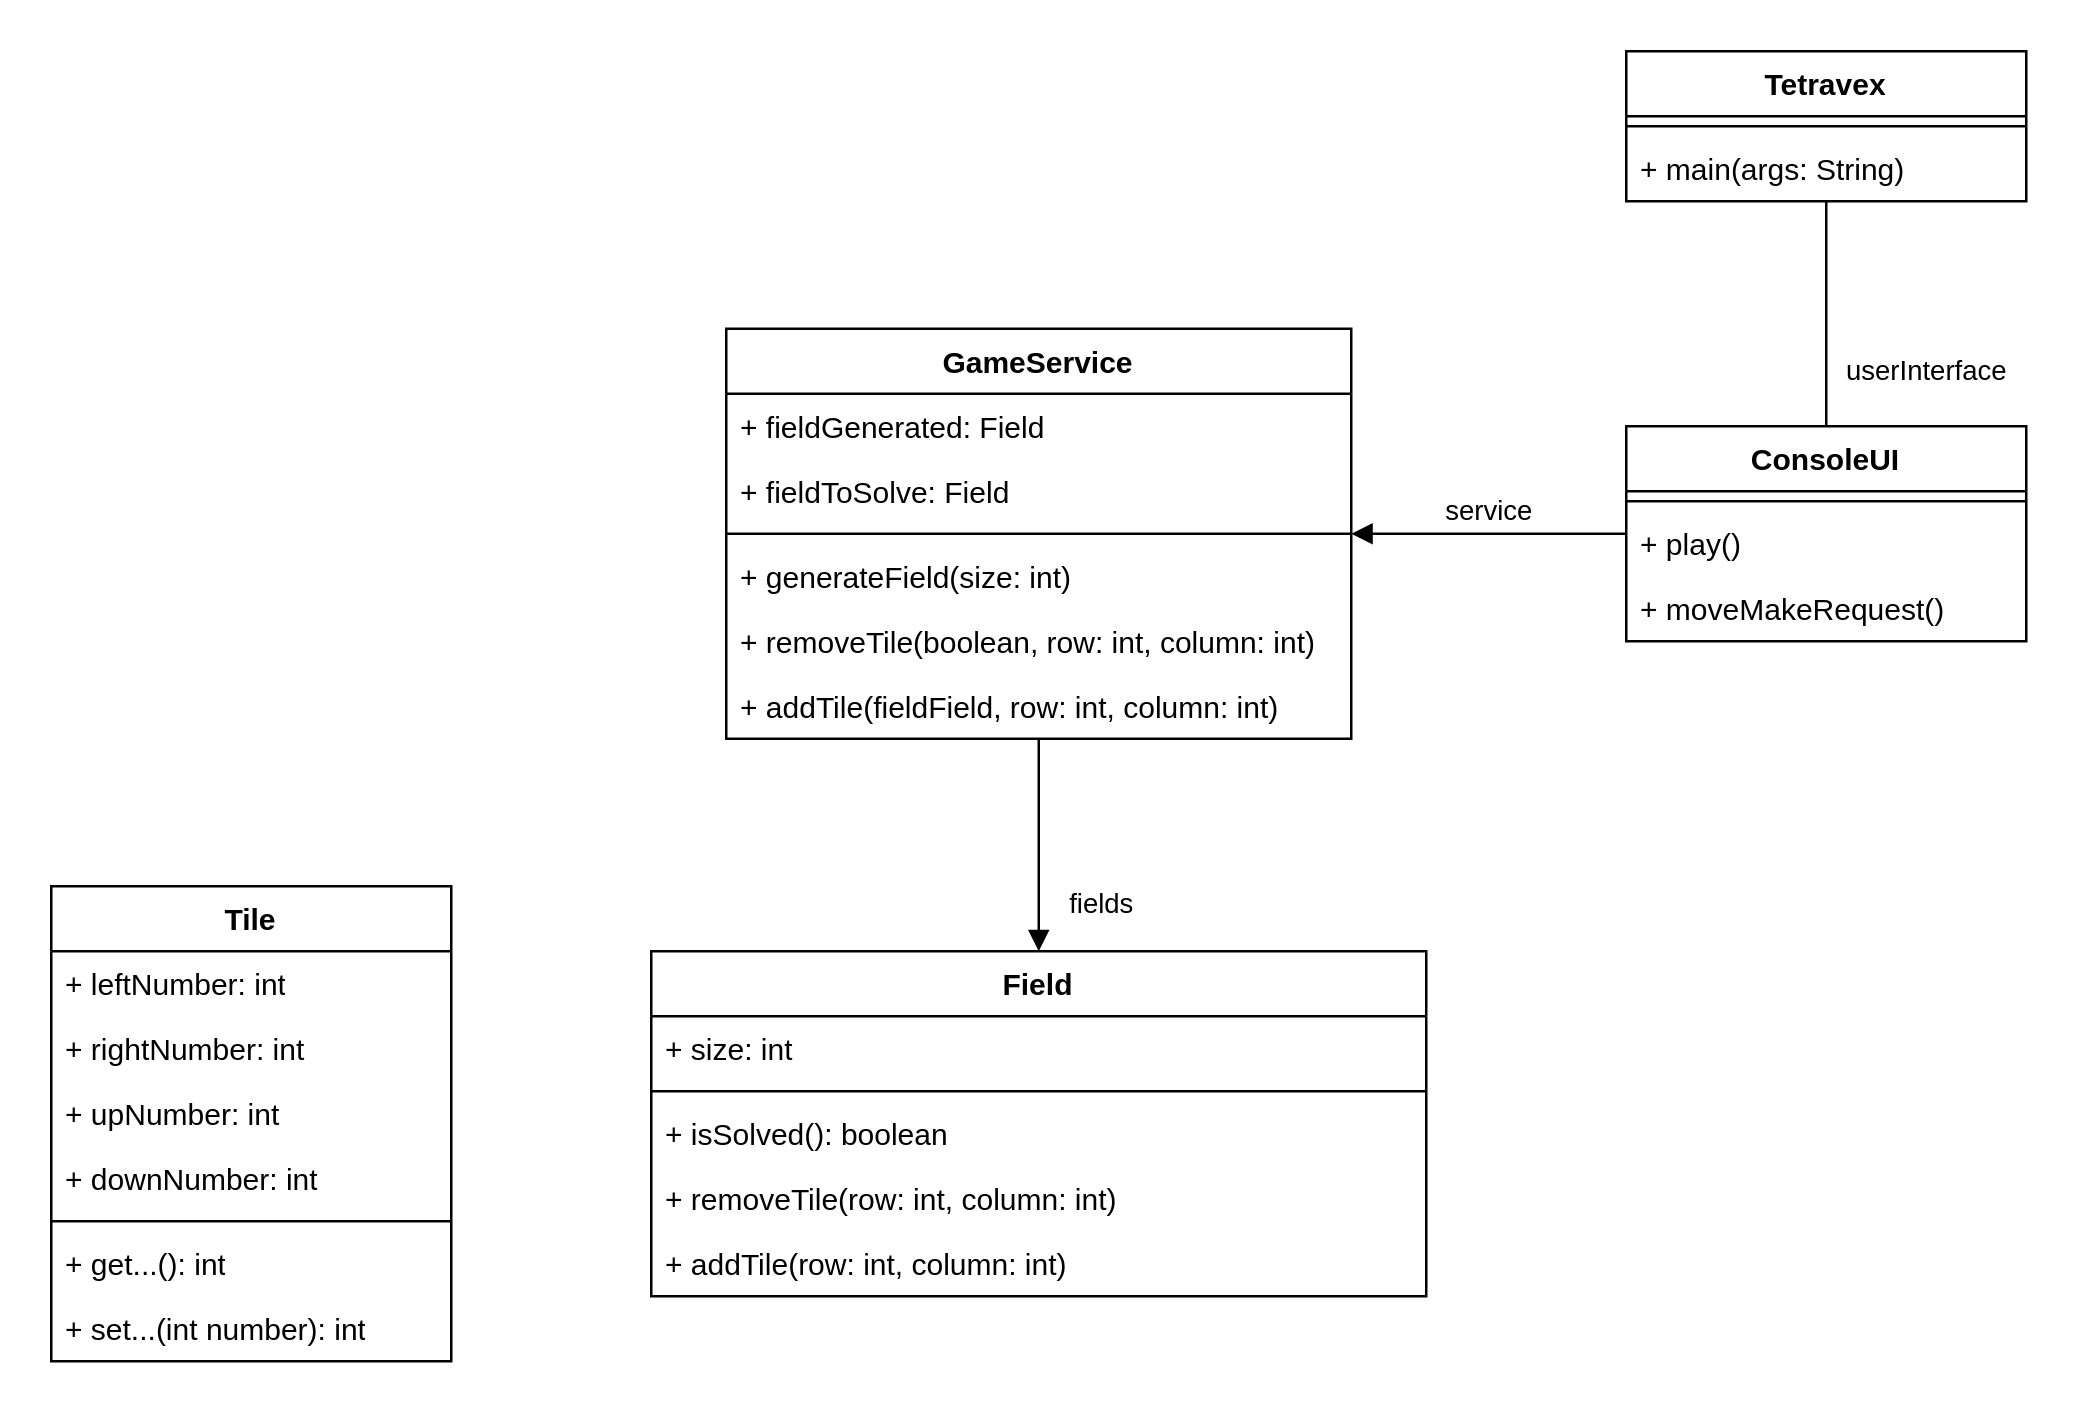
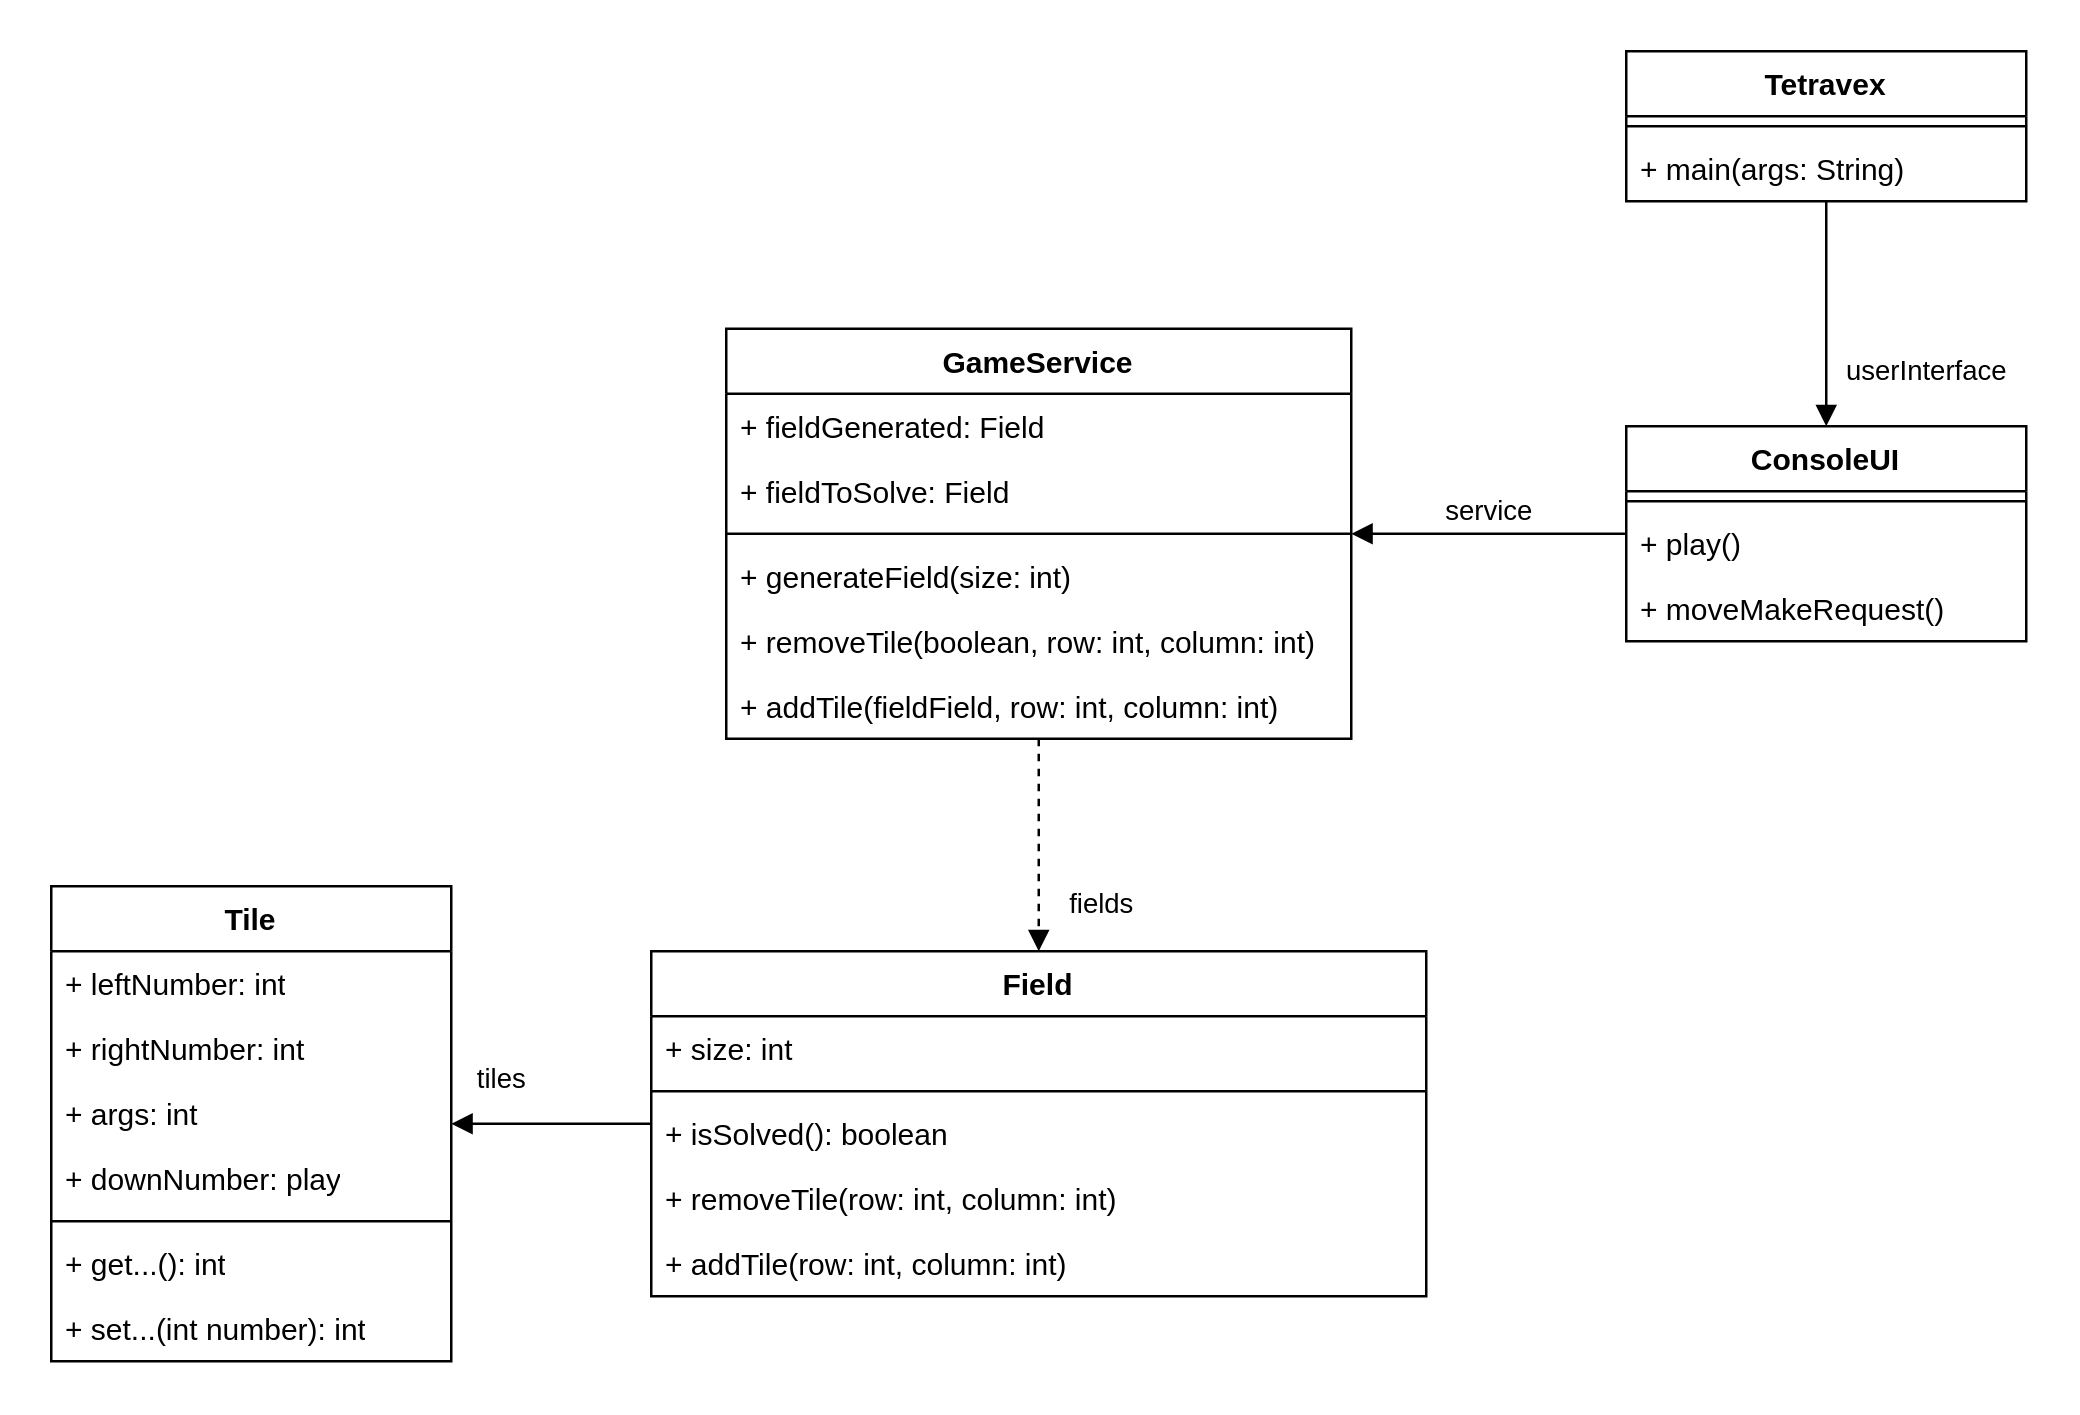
edge "Tetravex" -- "ConsoleUI": arrowhead none -> block
edge "GameService" -> "Field": style solid -> dashed
node "+ upNumber: int": label "+ upNumber: int" -> "+ args: int"
edge "Field" -> "Tile": added, label "tiles"
node "+ downNumber: int": label "+ downNumber: int" -> "+ downNumber: play"
